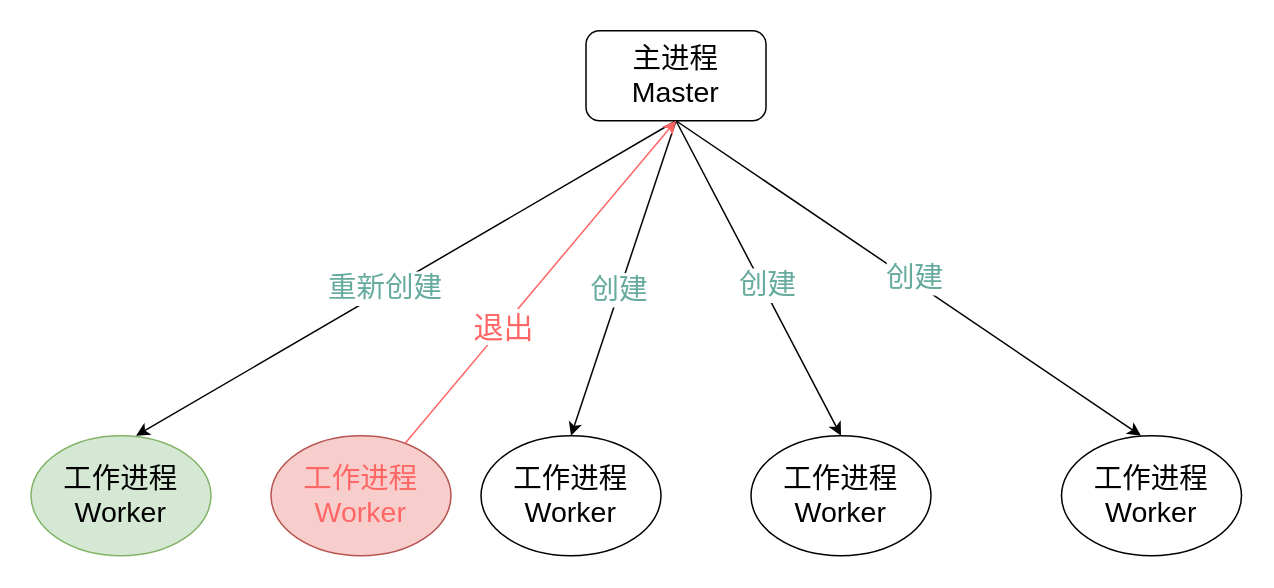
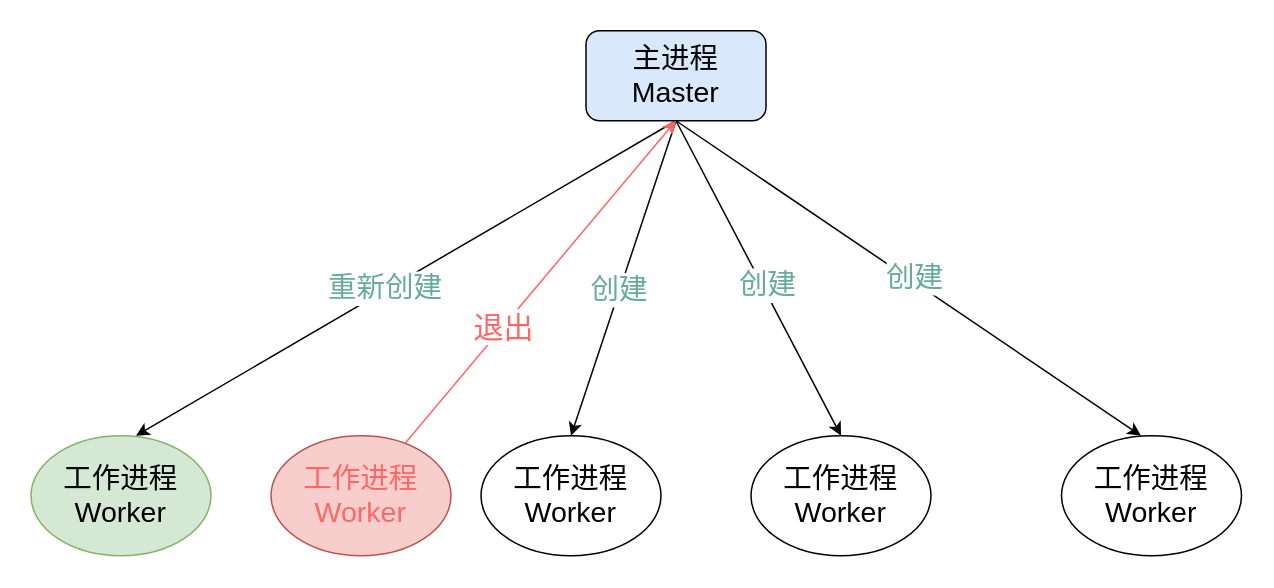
node "主进程 Master": fillcolor #ffffff -> #dae8fc
